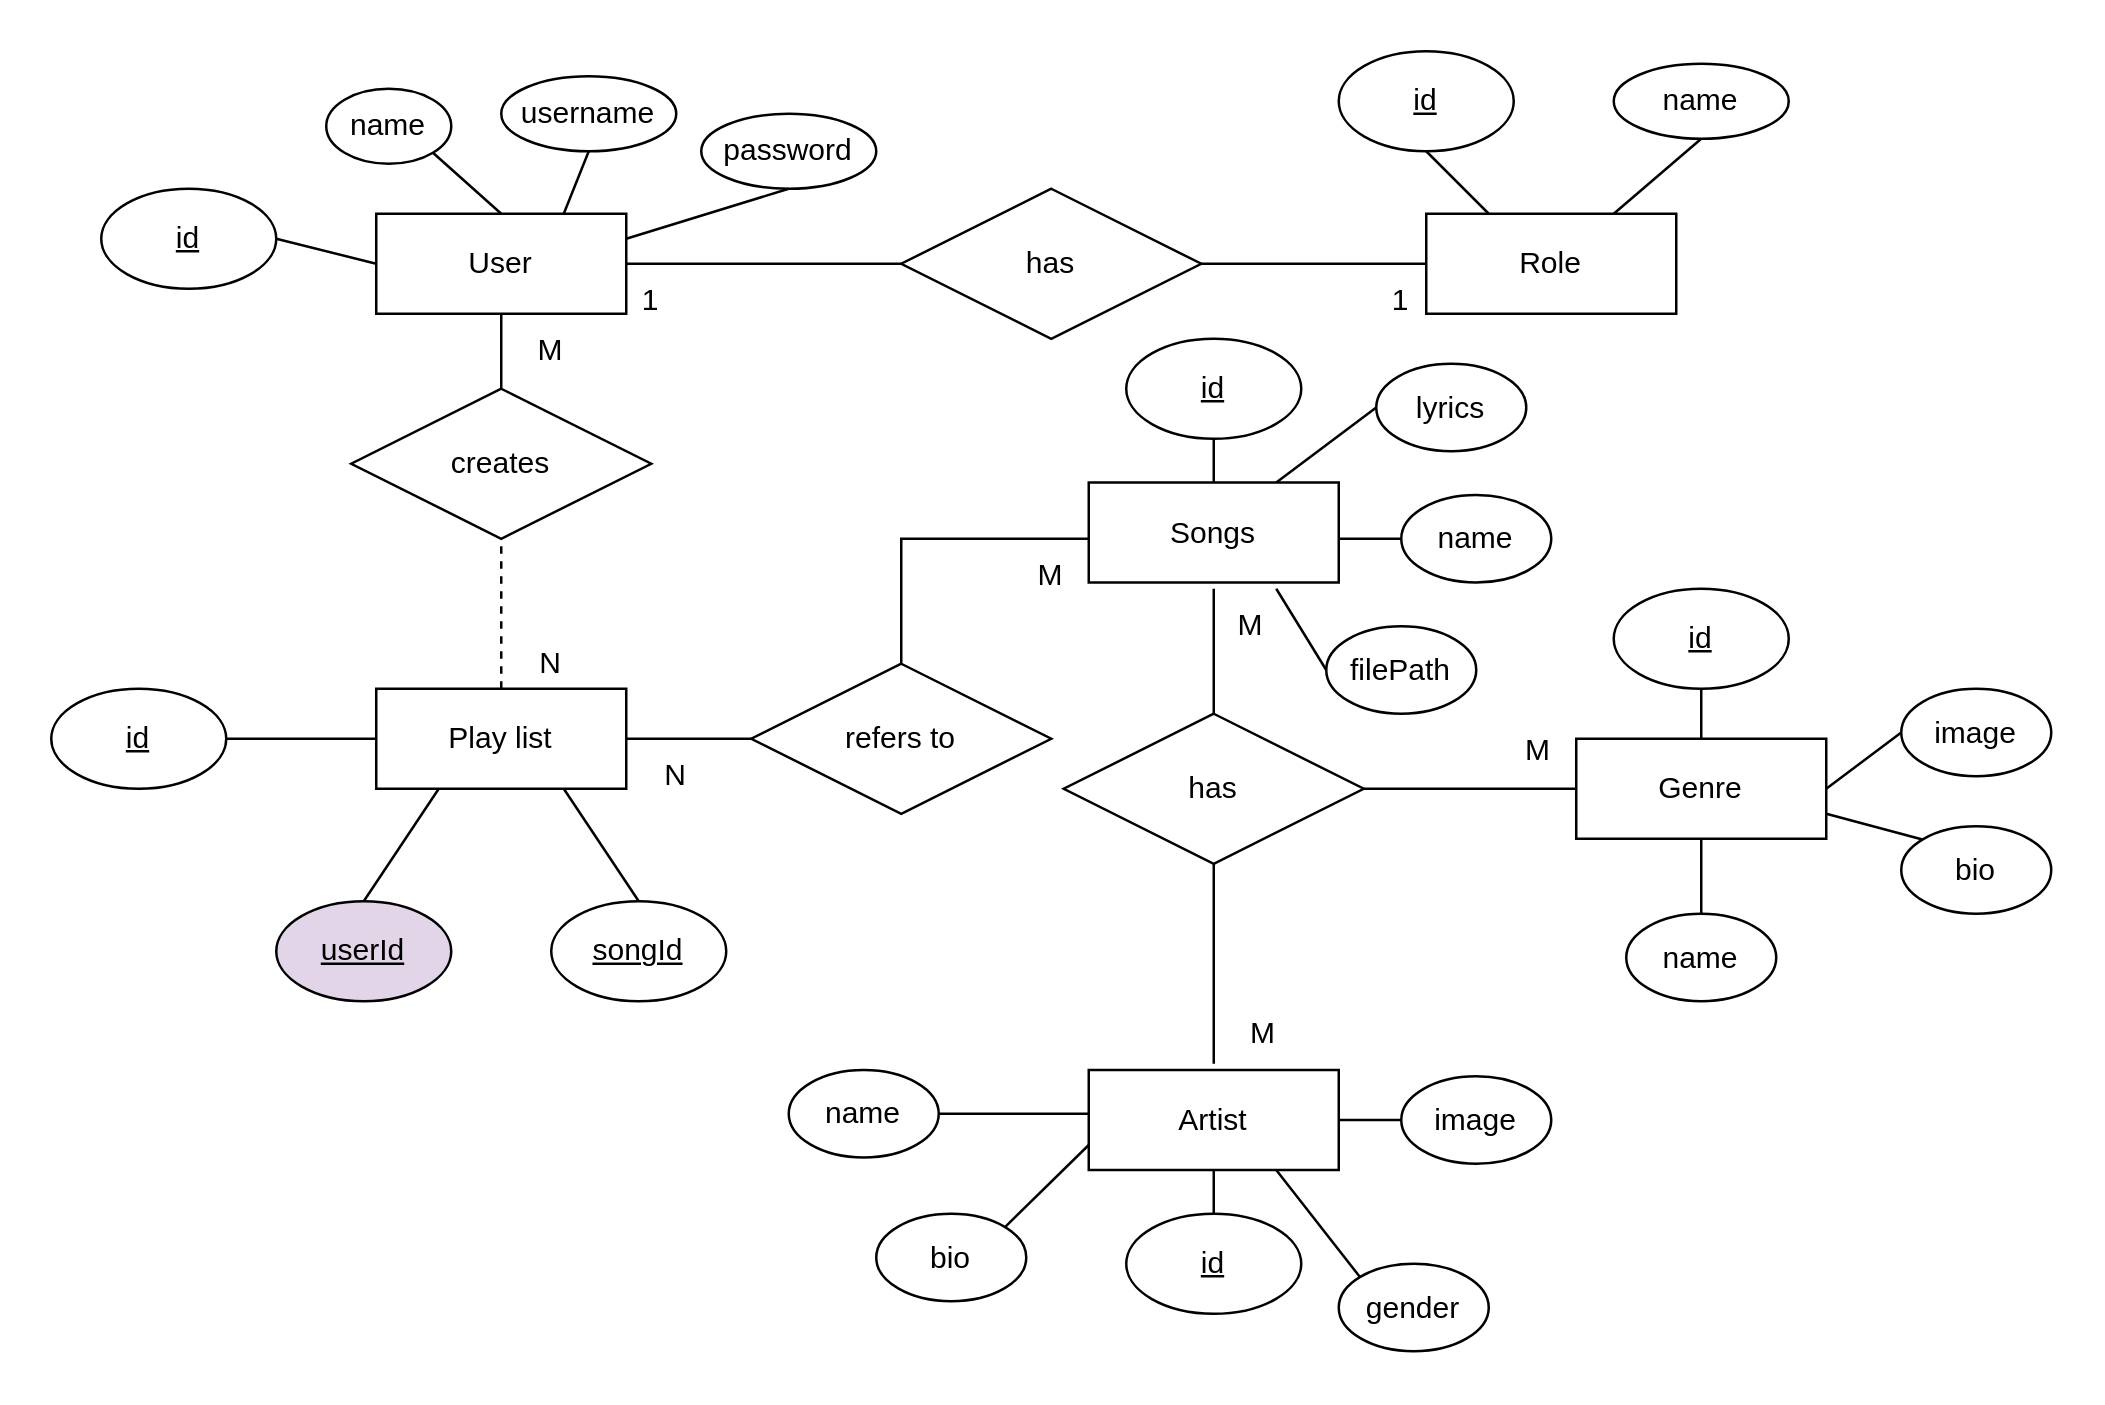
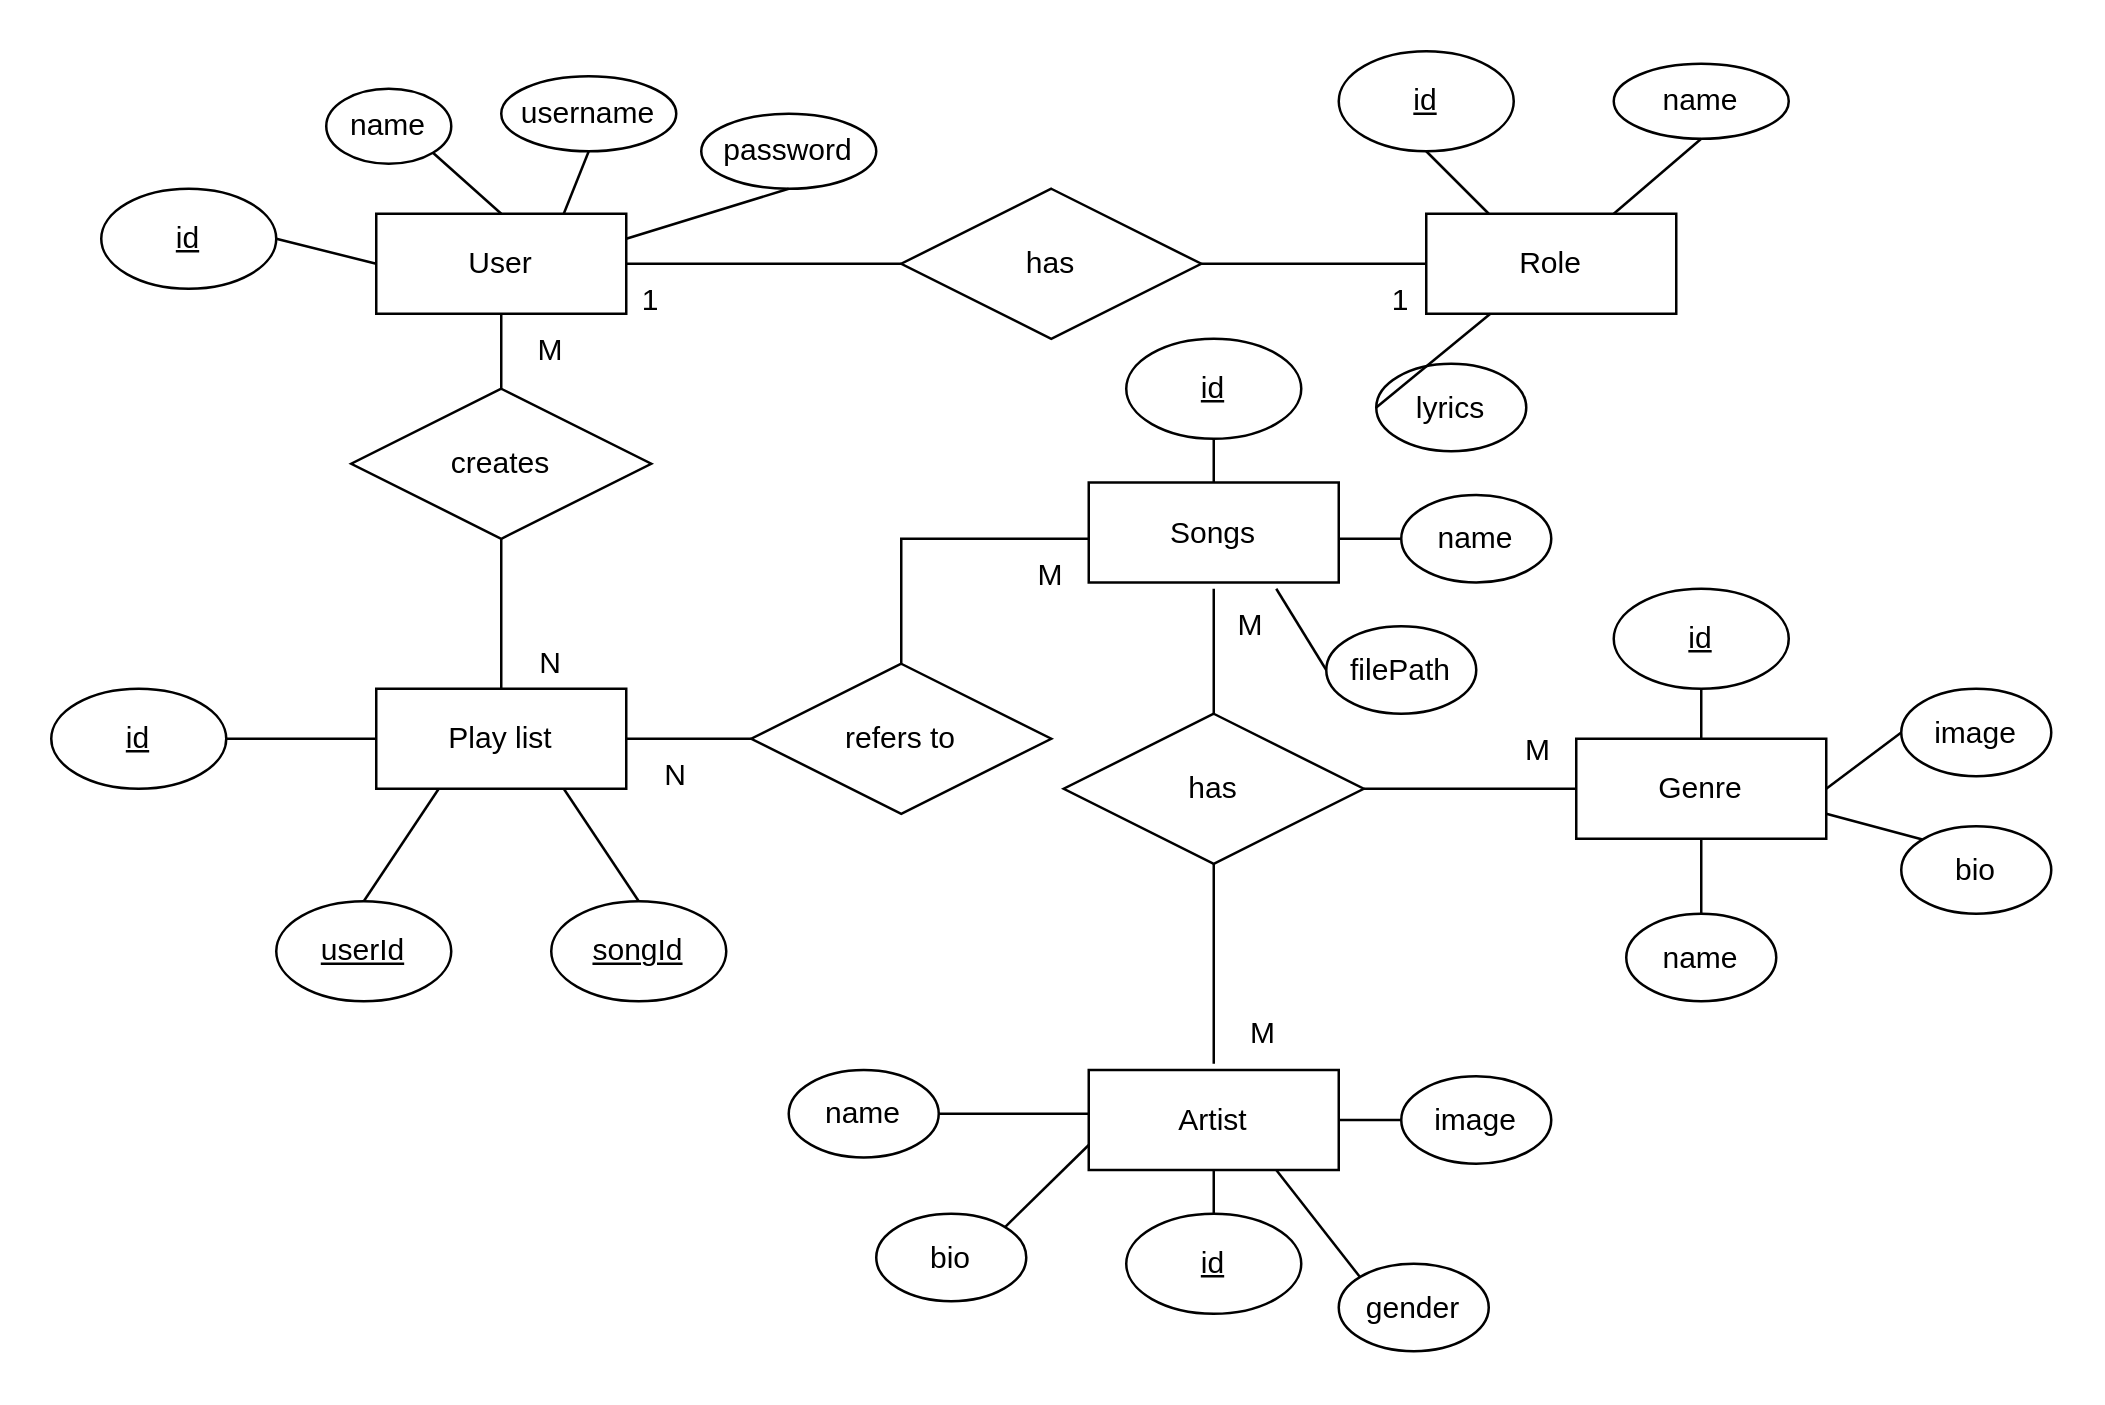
edge "lyrics" -- "Songs": now "lyrics" -- "Role"
edge "creates" -- "Play list": style dashed -> solid
node "userId": fillcolor #e1d5e7 -> #ffffff
